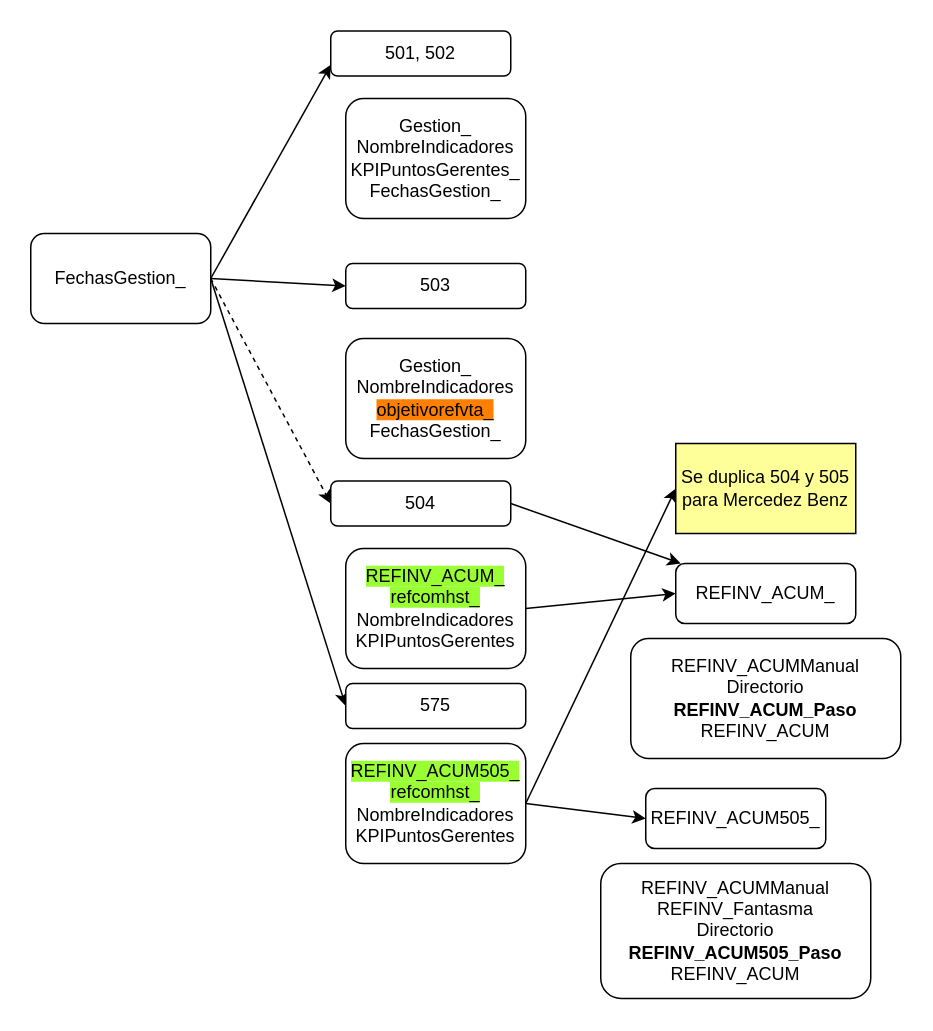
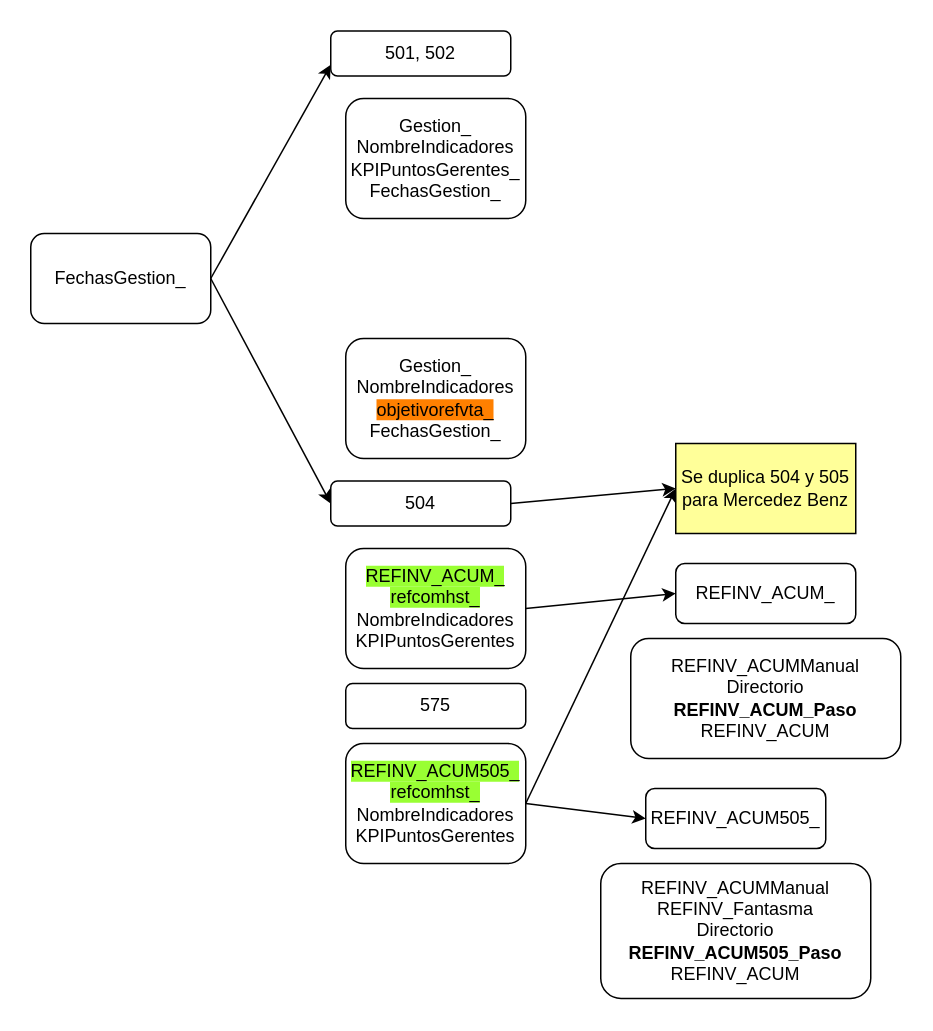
edge "FechasGestion_" -> "503": removed
node "503": removed
edge "FechasGestion_" -> "504": style dashed -> solid
edge "FechasGestion_" -> "575": removed
edge "504" -> "REFINV_ACUM_": now "504" -> "Se duplica 504 y 505 para Mercedez Benz"
